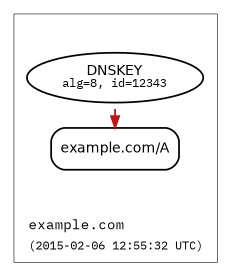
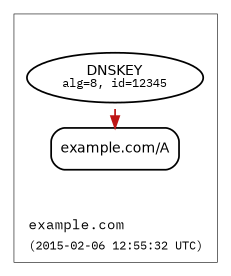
node "DNSKEY": text "alg=8, id=12343" -> "alg=8, id=12345"
